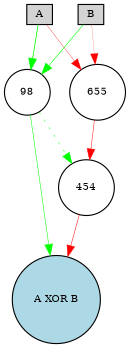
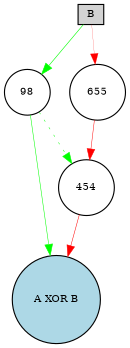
node "A": removed
